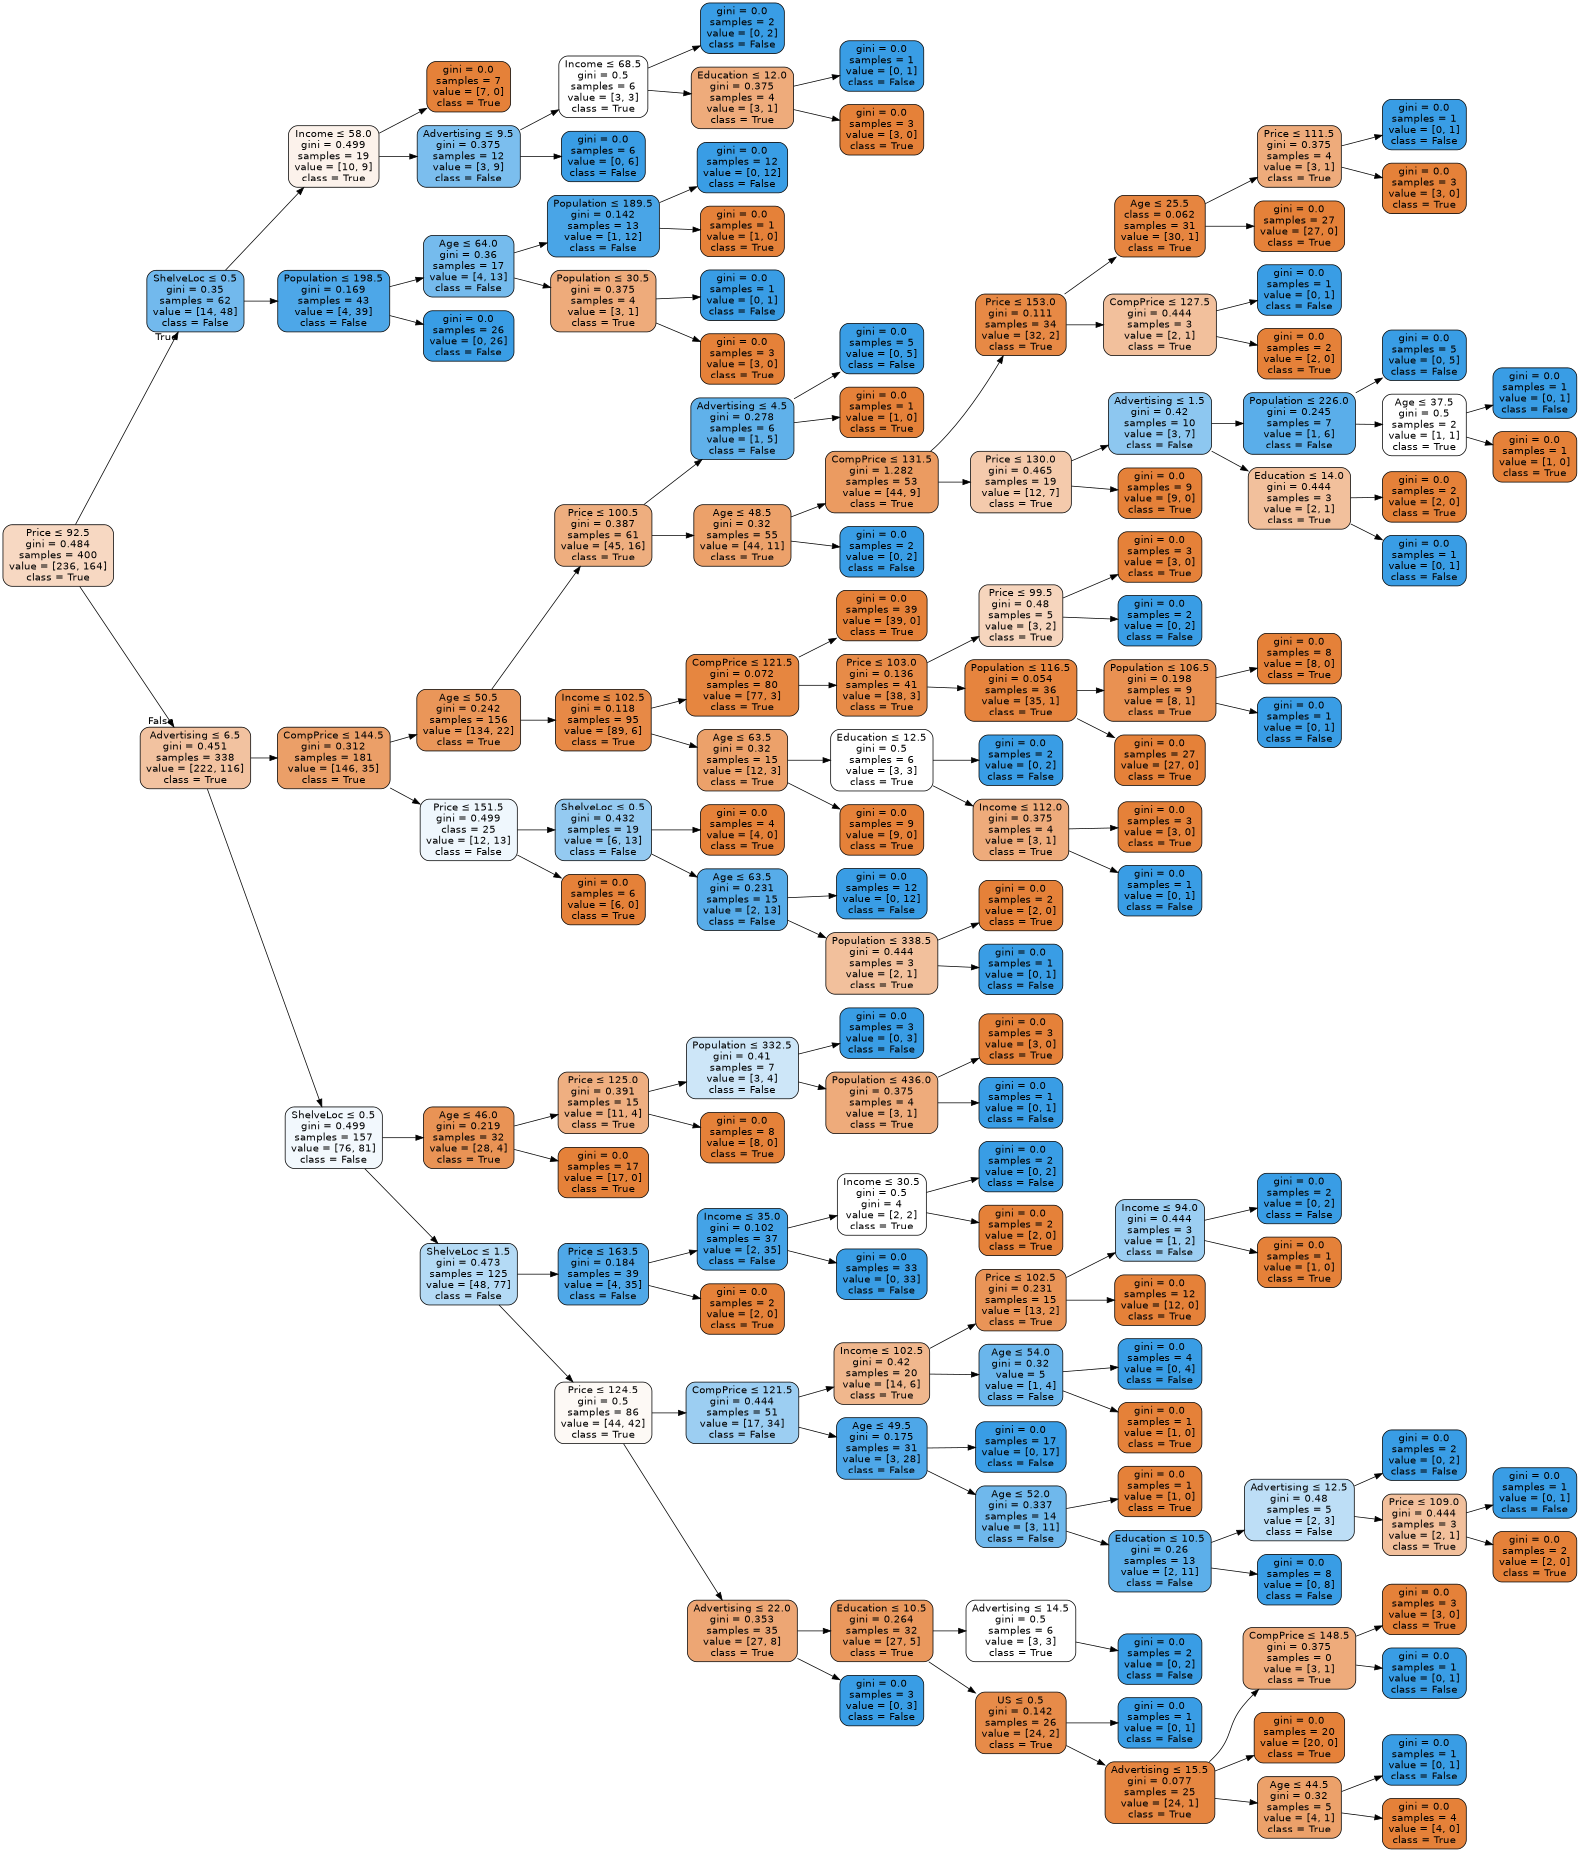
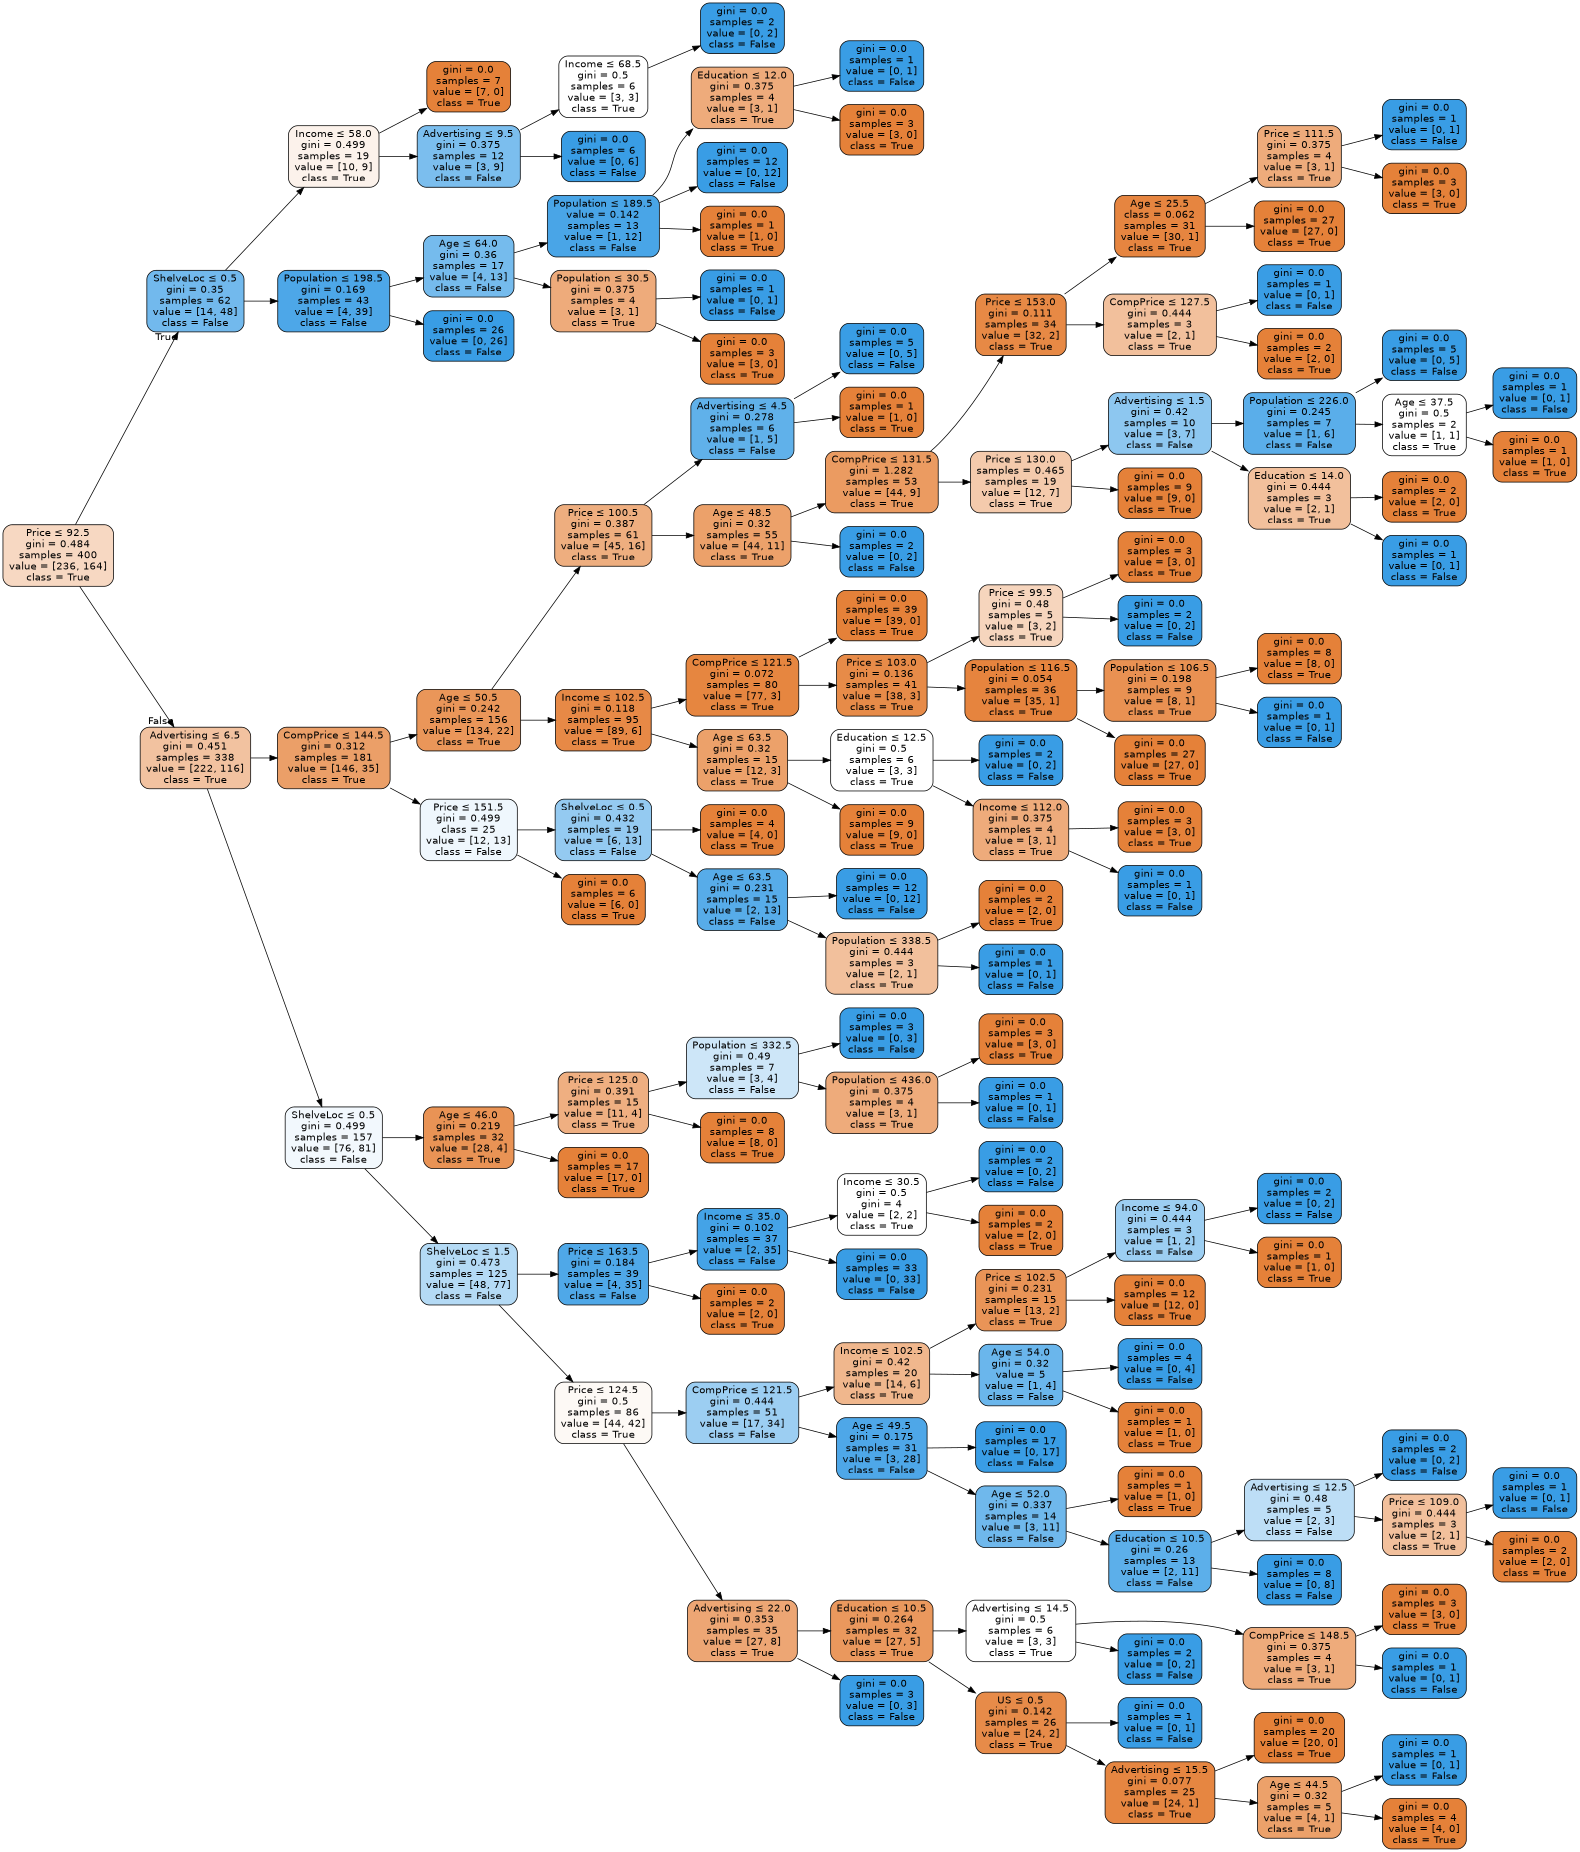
edge "Income ≤ 68.5" -> "Education ≤ 12.0": now "Population ≤ 189.5" -> "Education ≤ 12.0"
node "Population ≤ 189.5": text "gini = 0.142" -> "value = 0.142"
node "Price ≤ 130.0": text "gini = 0.465" -> "samples = 0.465"
node "Population ≤ 332.5": text "gini = 0.41" -> "gini = 0.49"
node "CompPrice ≤ 148.5": text "samples = 0" -> "samples = 4"
edge "Advertising ≤ 15.5" -> "CompPrice ≤ 148.5": now "Advertising ≤ 14.5" -> "CompPrice ≤ 148.5"
